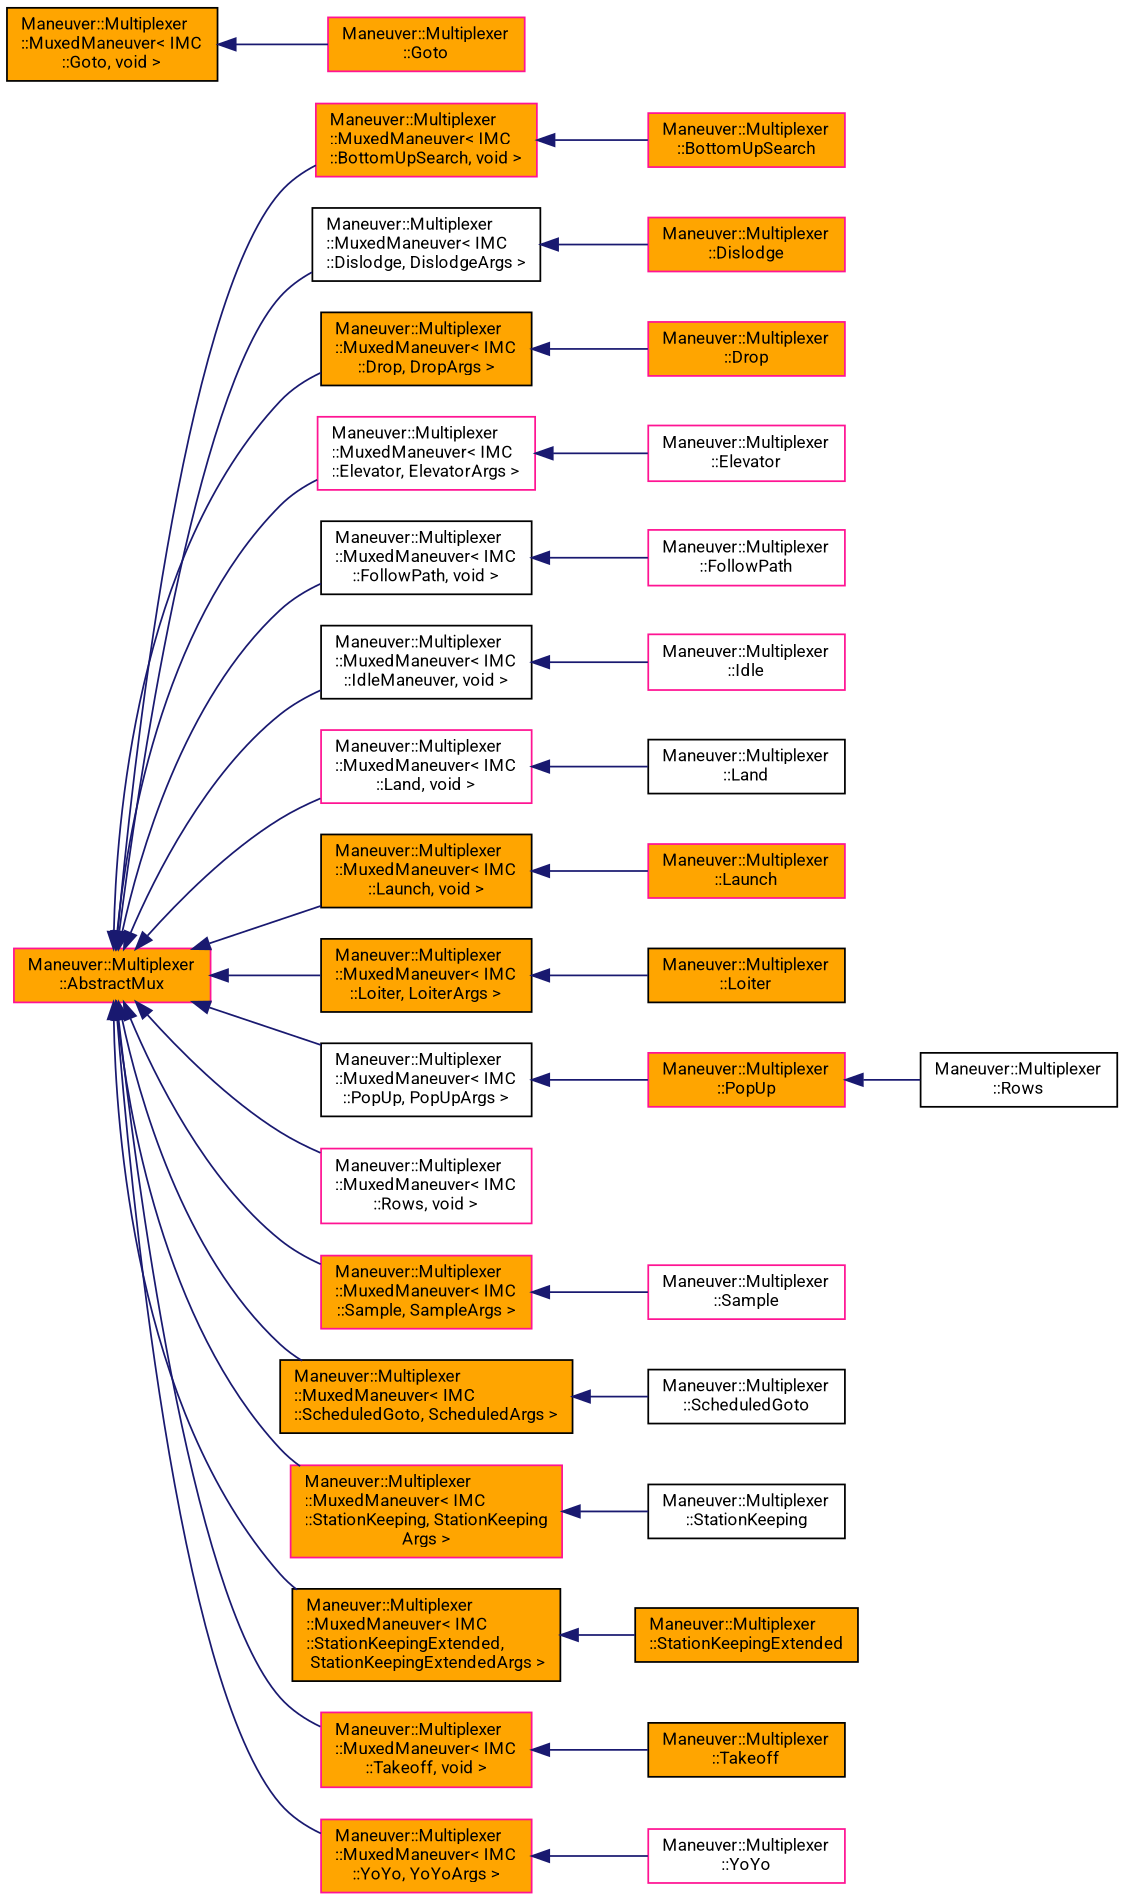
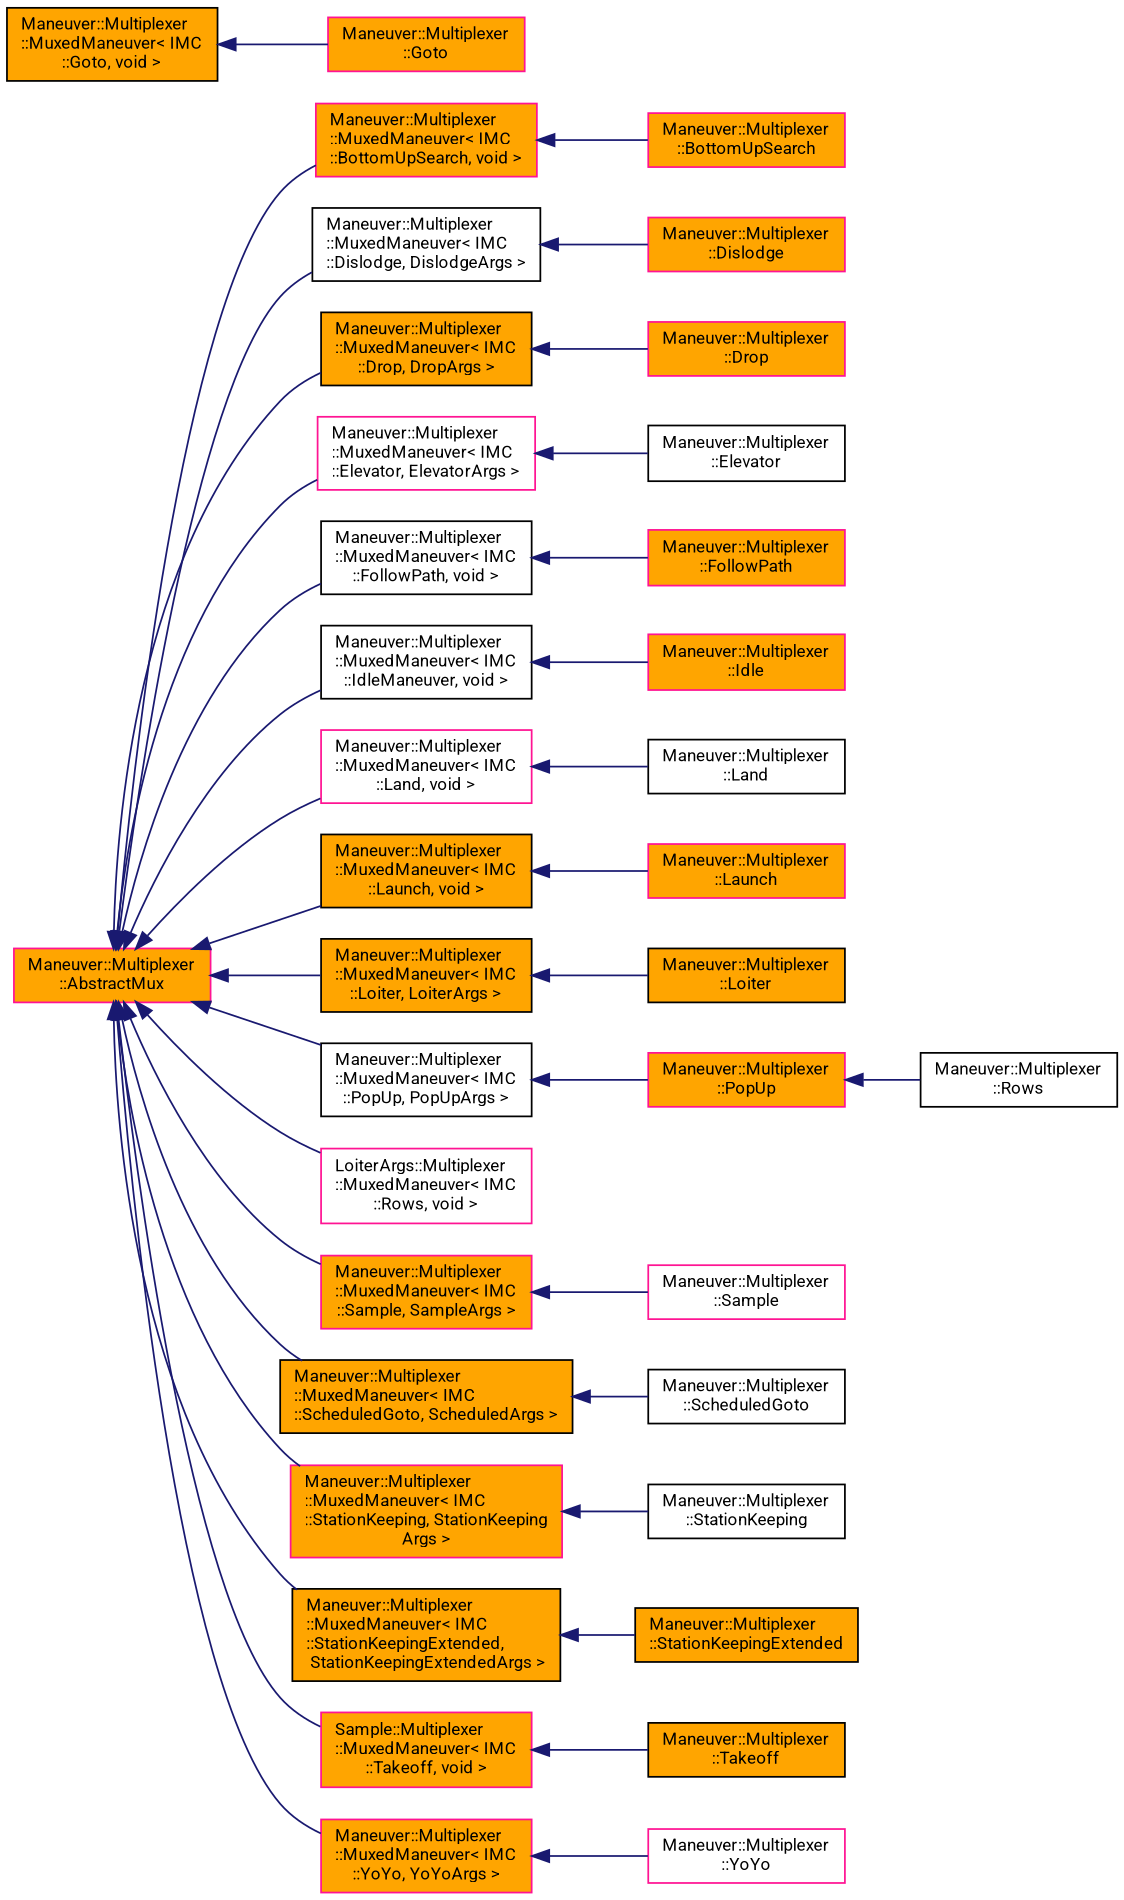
node "Maneuver::Multiplexer ::Elevator": color deeppink -> black
node "Maneuver::Multiplexer ::FollowPath": fillcolor white -> orange
node "Maneuver::Multiplexer ::Idle": fillcolor white -> orange
node "Maneuver::Multiplexer ::MuxedManeuver< IMC ::Rows, void >": label "Maneuver::Multiplexer ::MuxedManeuver< IMC ::Rows, void >" -> "LoiterArgs::Multiplexer ::MuxedManeuver< IMC ::Rows, void >"
node "Maneuver::Multiplexer ::MuxedManeuver< IMC ::Takeoff, void >": label "Maneuver::Multiplexer ::MuxedManeuver< IMC ::Takeoff, void >" -> "Sample::Multiplexer ::MuxedManeuver< IMC ::Takeoff, void >"
